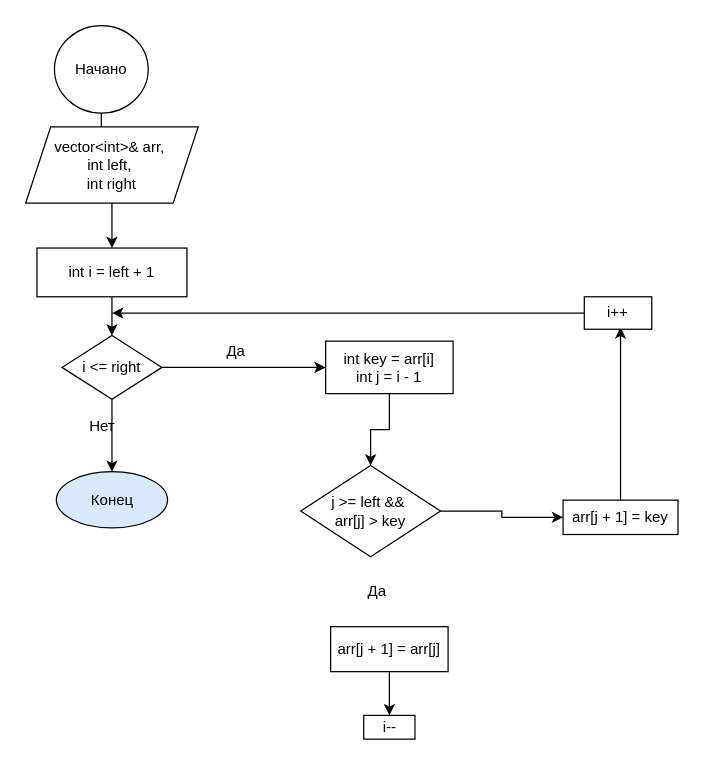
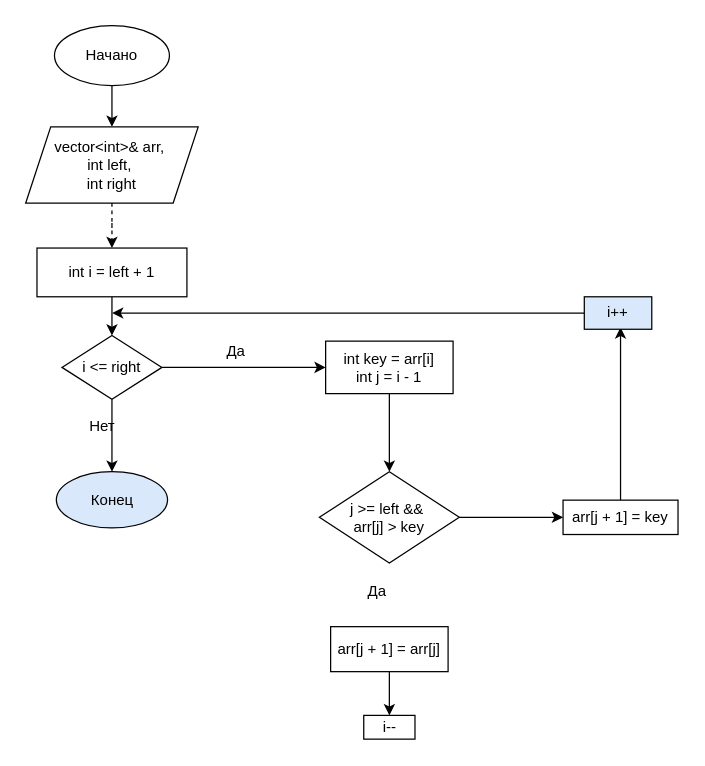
node "Начано": size 94x88 -> 115x60
edge "vector<int>& arr, int left, int right" -> "int i = left + 1": style solid -> dashed
node "i++": fillcolor #ffffff -> #dae8fc
node "j >= left && arr[j] > key": moved (371, 511) -> (389, 518)
